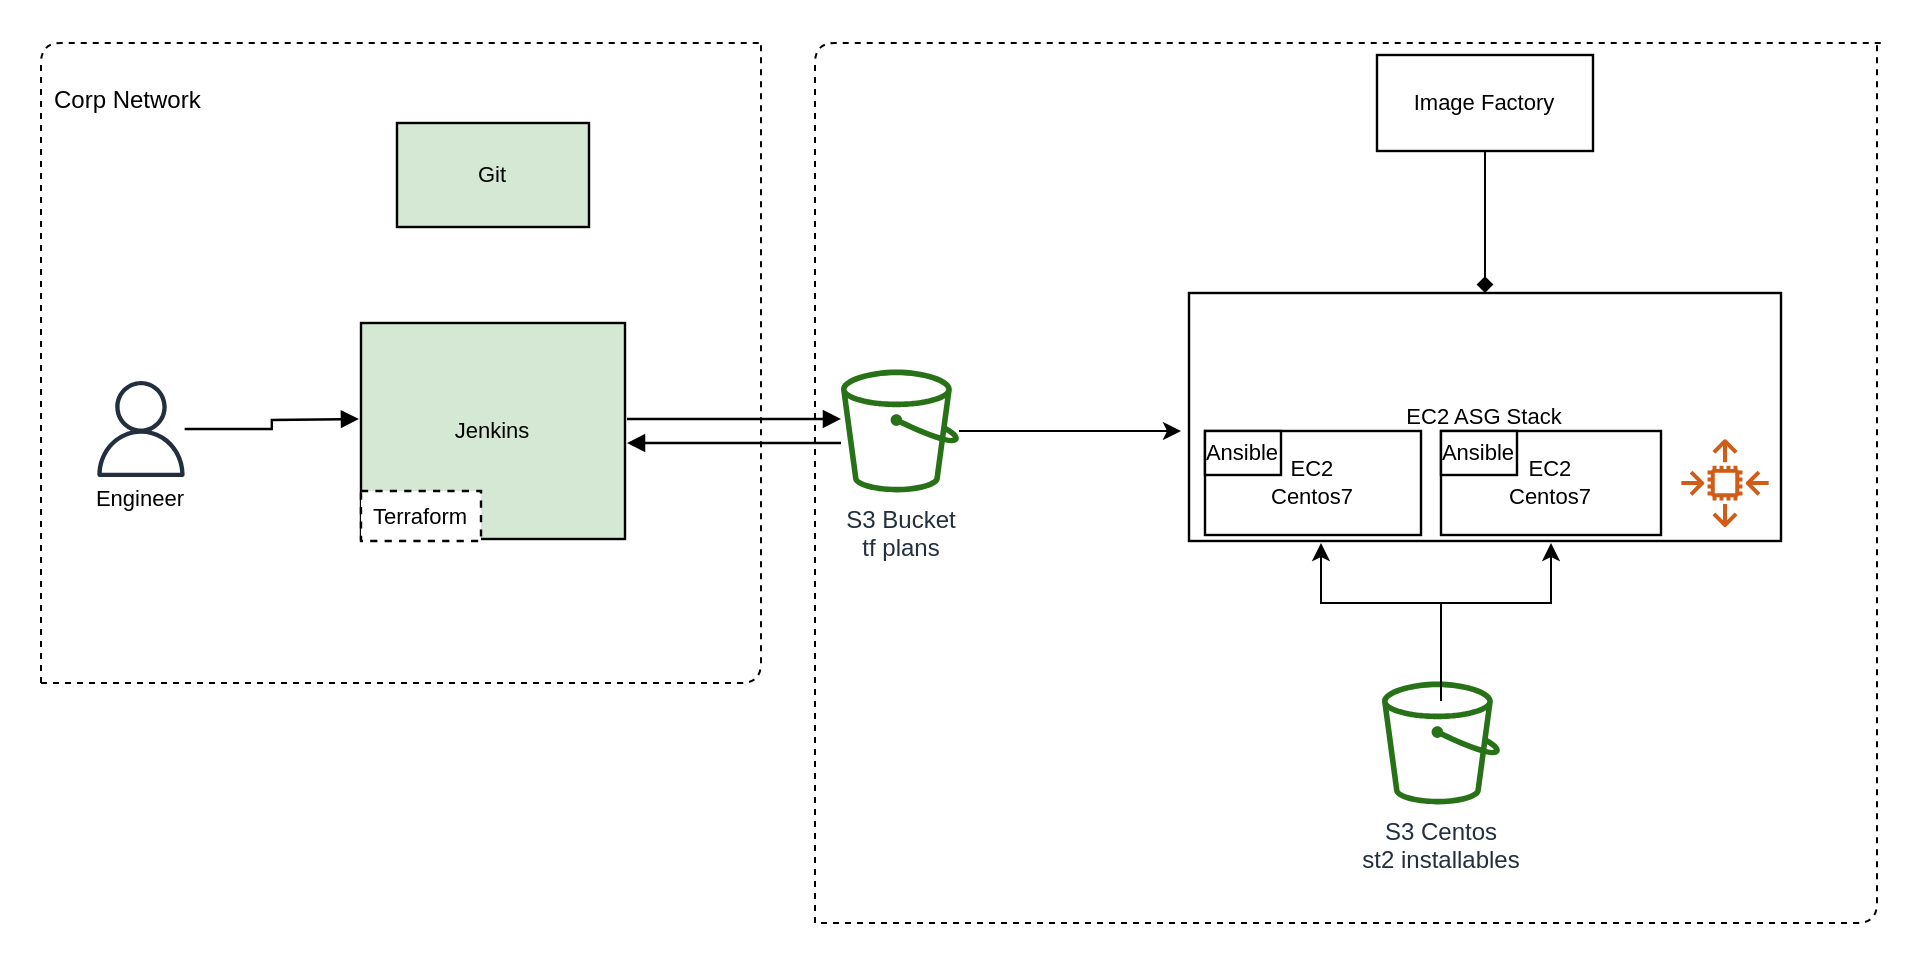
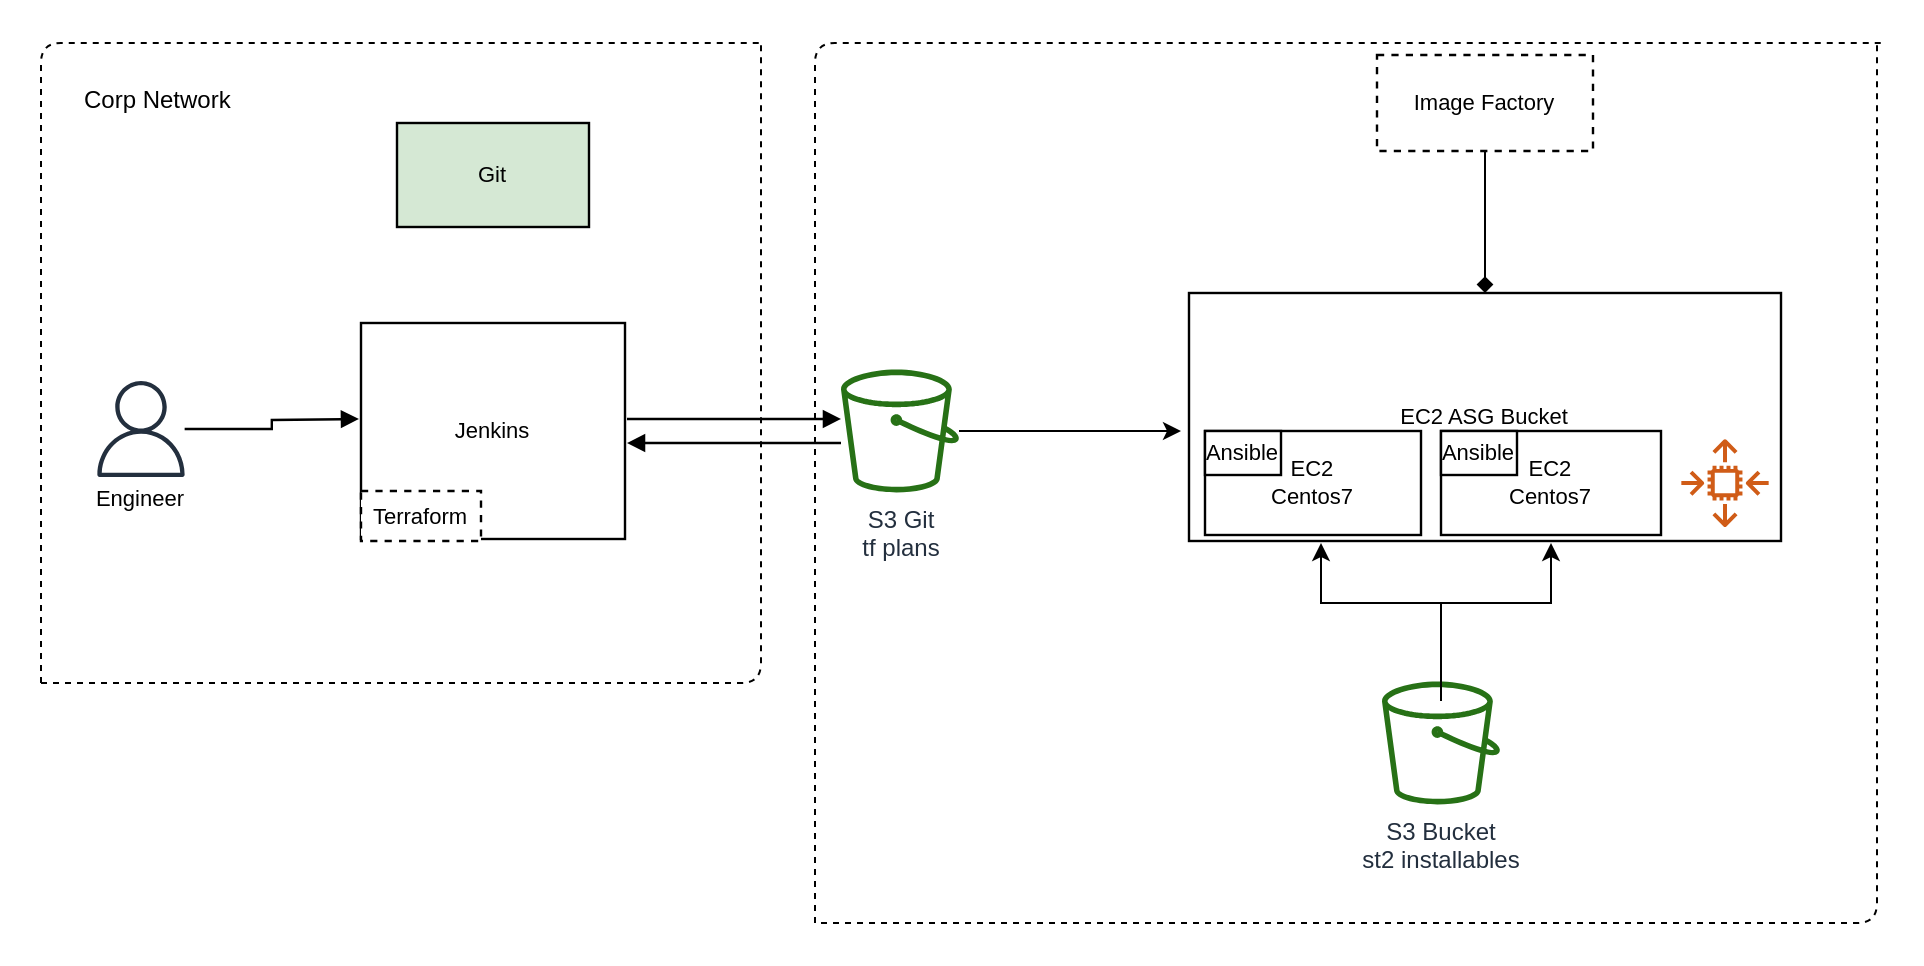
node "Corp Network": moved (141, 101) -> (171, 101)
node "Image Factory": style solid -> dashed
node "EC2 ASG Stack": label "EC2 ASG Stack" -> "EC2 ASG Bucket"
node "Jenkins": fillcolor #d5e8d4 -> #ffffff
node "S3 Bucket tf plans": label "S3 Bucket tf plans" -> "S3 Git tf plans"
node "S3 Centos st2 installables": label "S3 Centos st2 installables" -> "S3 Bucket st2 installables"
